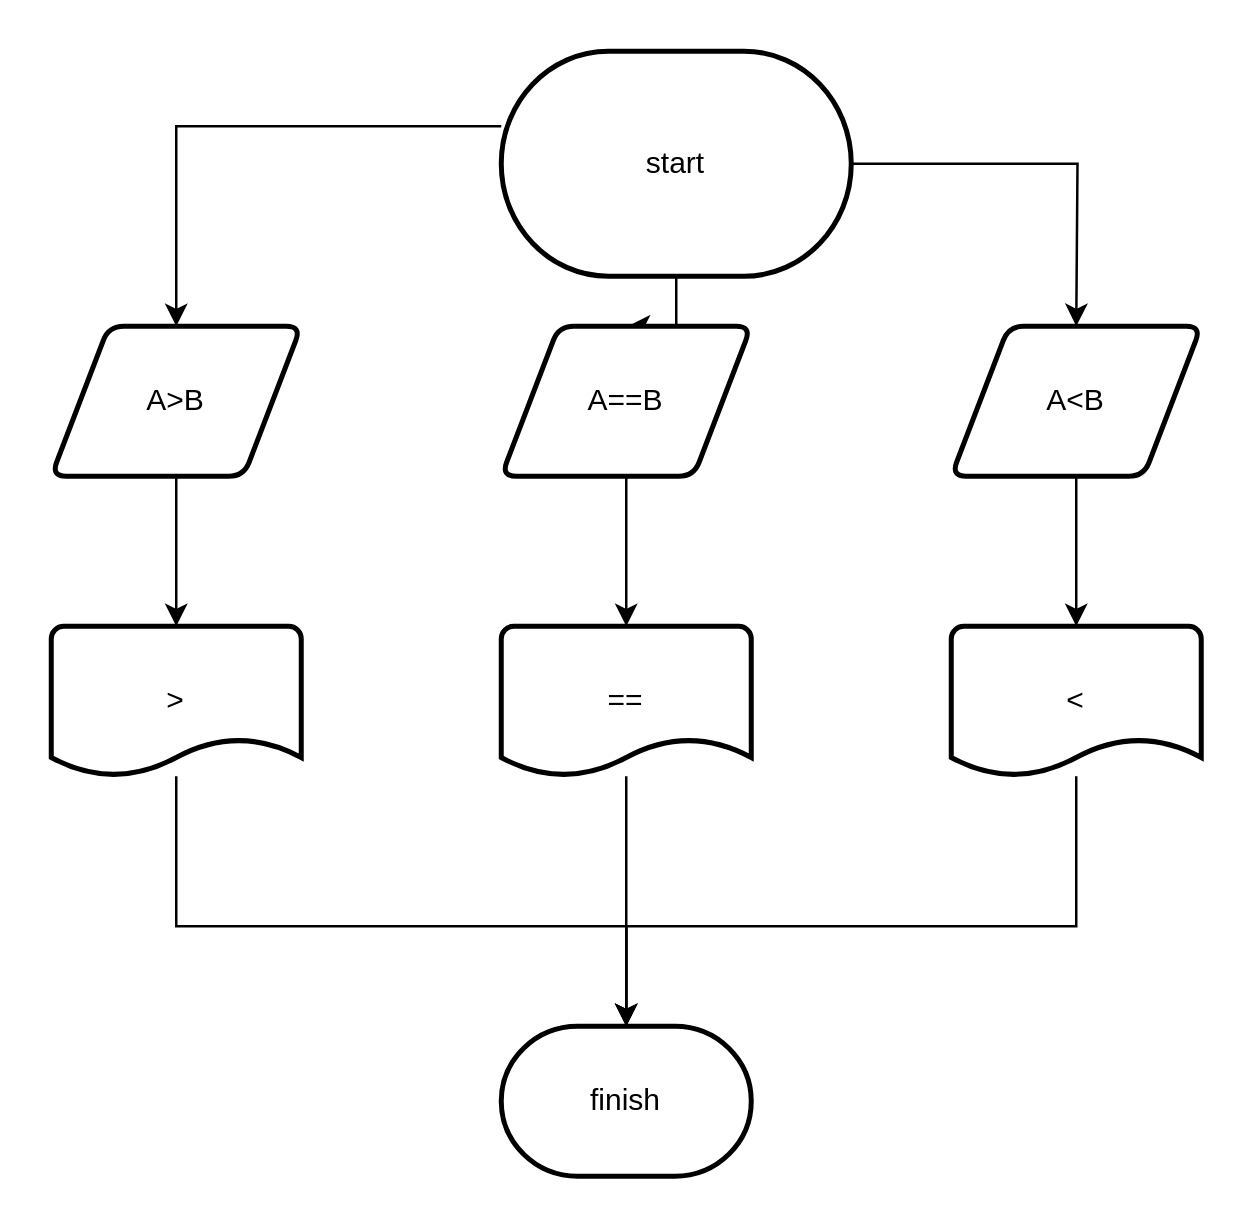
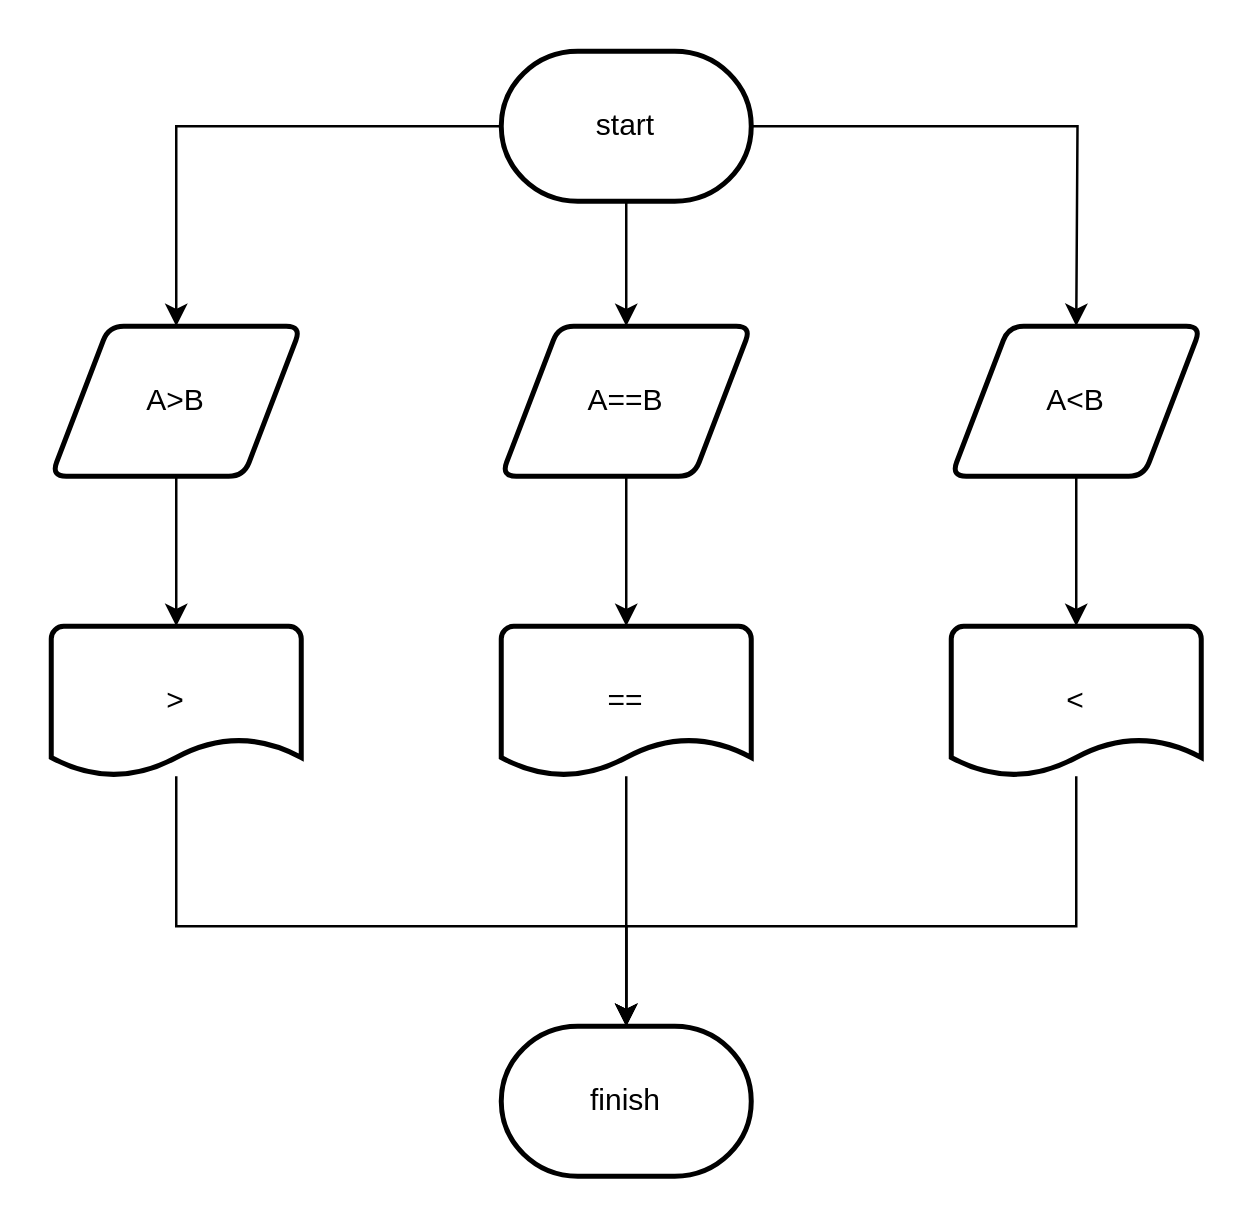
node "start": size 350x225 -> 250x150
